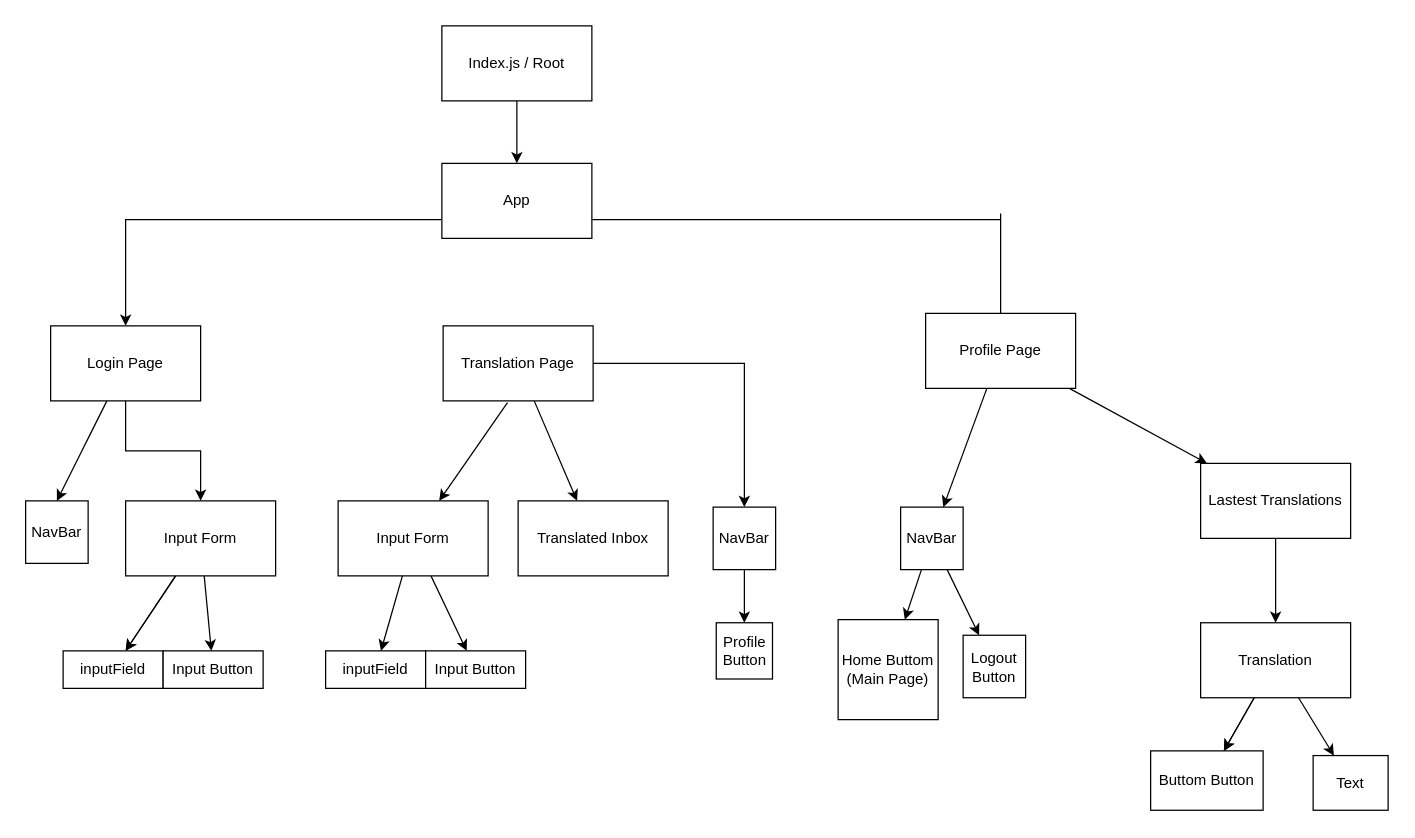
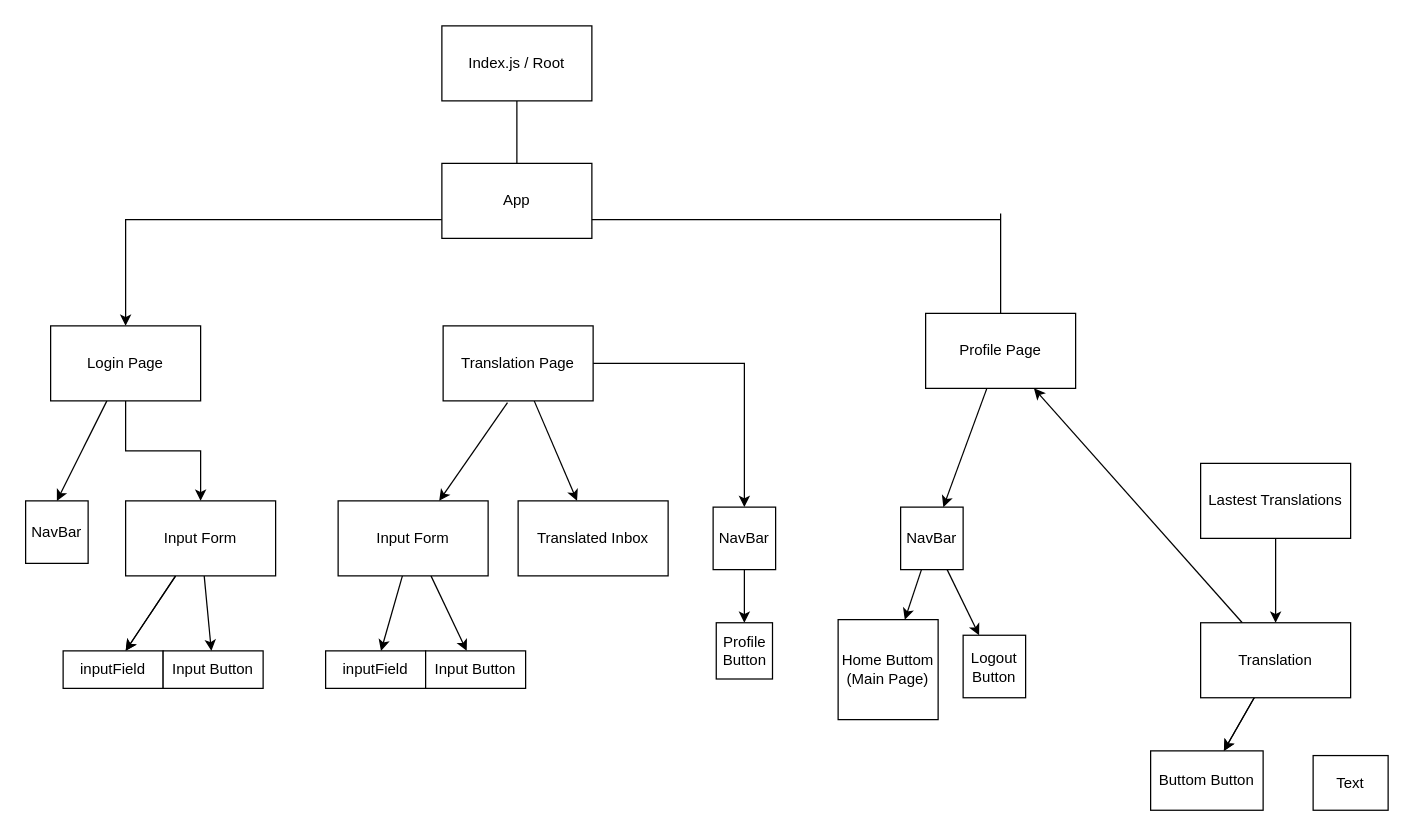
edge "Index.js / Root" -> "App": arrowhead classic -> none
edge "Profile Page" -> "Lastest Translations": removed
edge "Translation" -> "Text": now "Translation" -> "Profile Page"
